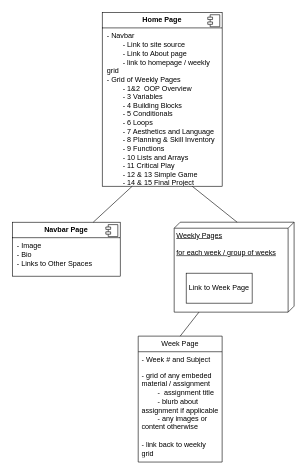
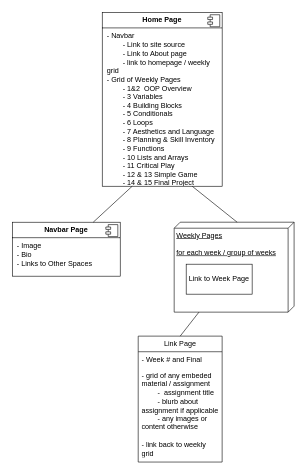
node "Link to Week Page": moved (219, 288) -> (219, 279)
node "Week Page": label "Week Page" -> "Link Page"
node "- Week # and Subject": label "- Week # and Subject" -> "- Week # and Final"
